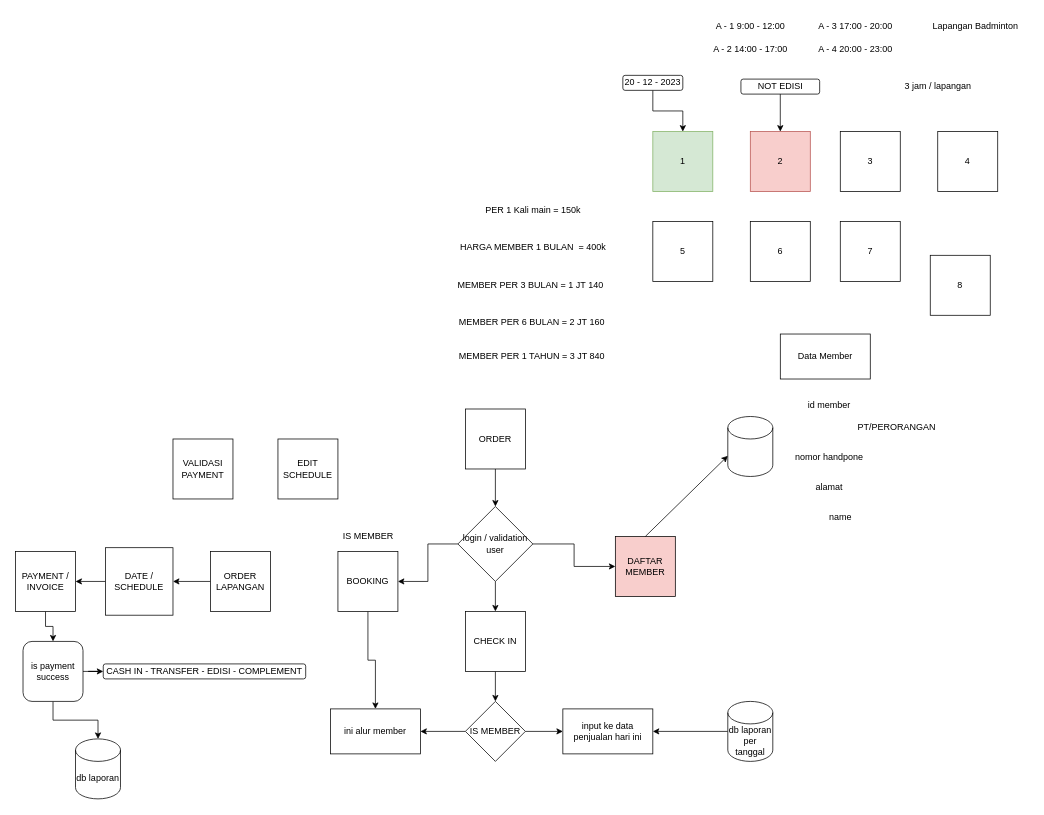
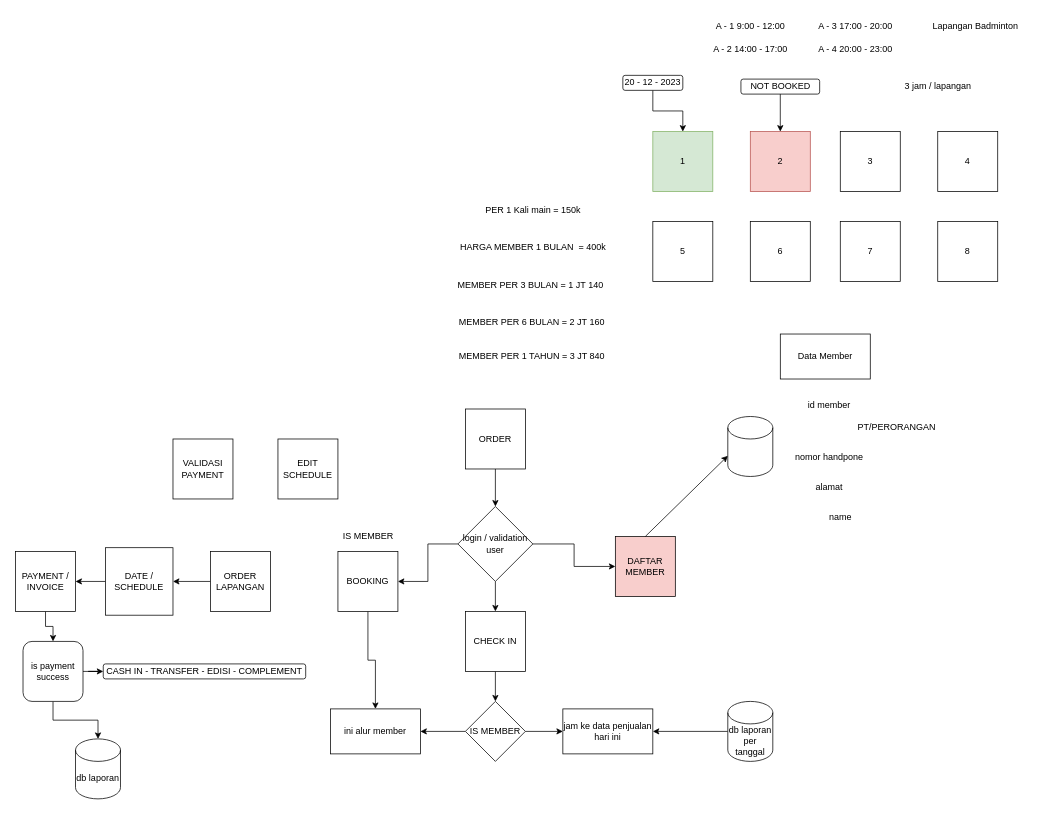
node "NOT EDISI": label "NOT EDISI" -> "NOT BOOKED"
node "8": moved (960, 285) -> (968, 252)
node "input ke data penjualan hari ini": label "input ke data penjualan hari ini" -> "jam ke data penjualan hari ini"
